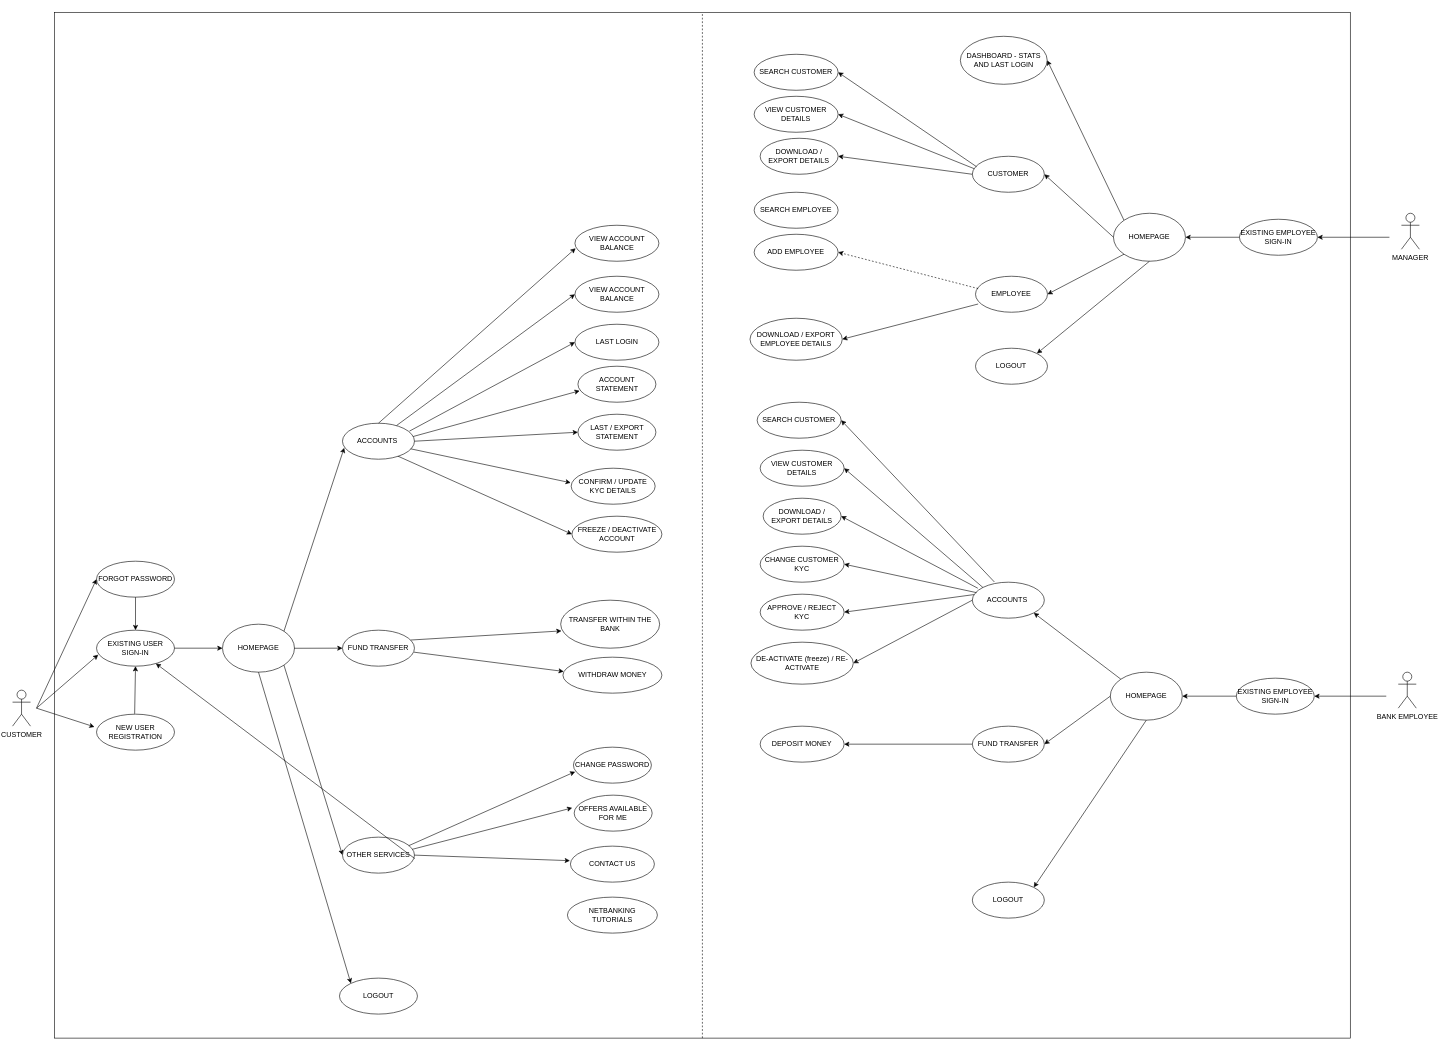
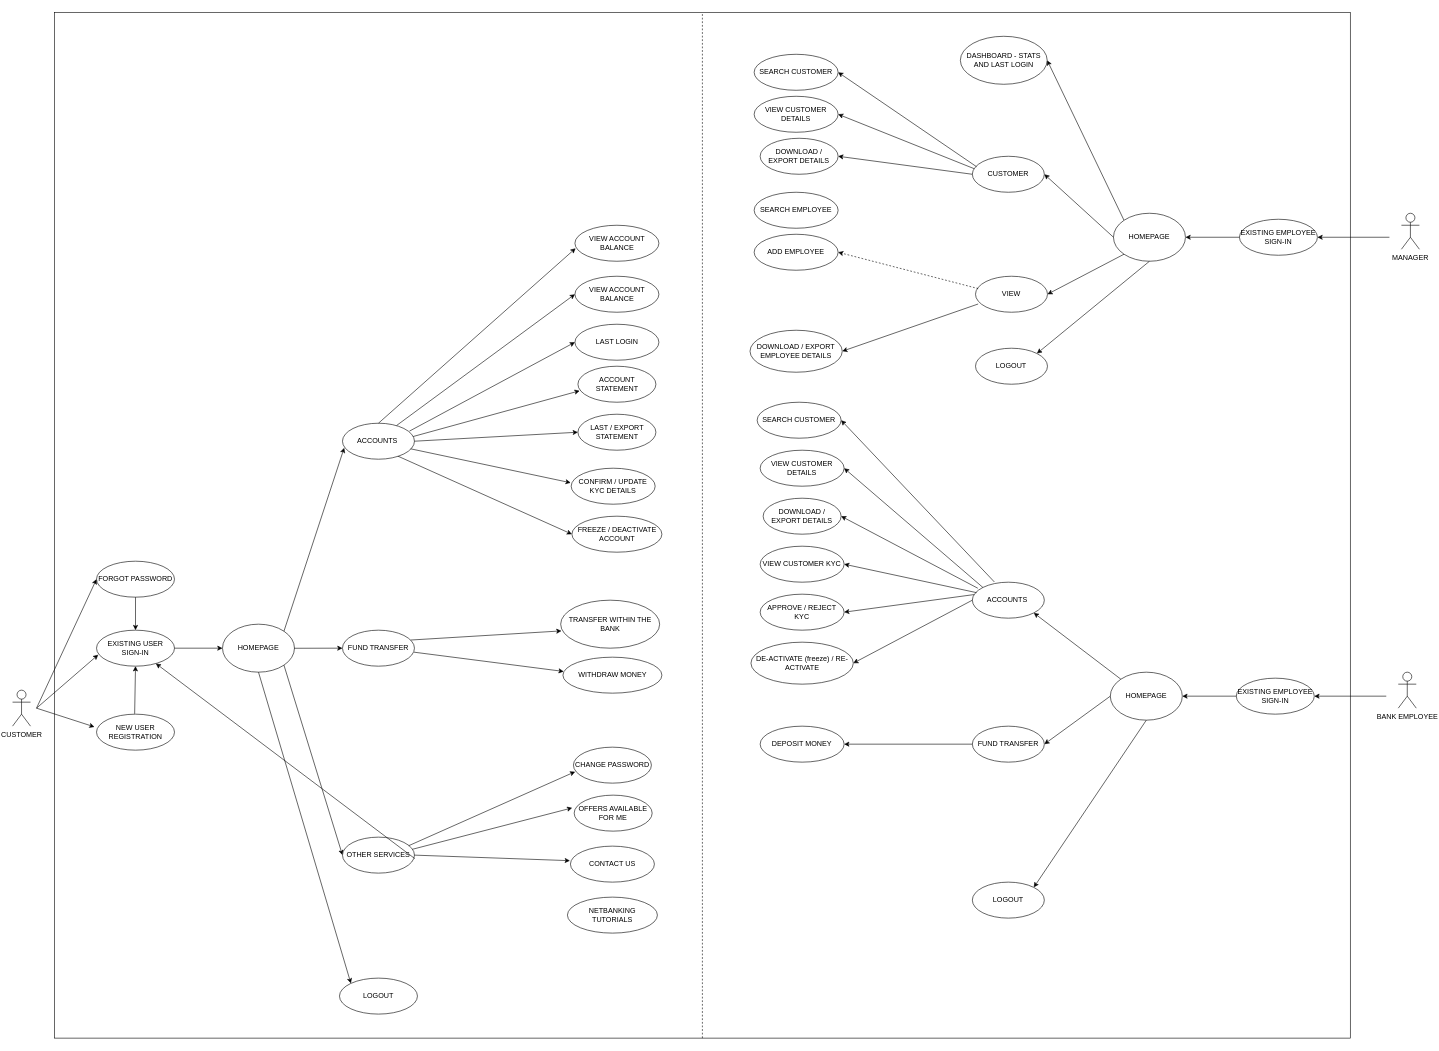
node "EMPLOYEE": label "EMPLOYEE" -> "VIEW"
node "DOWNLOAD / EXPORT EMPLOYEE DETAILS": moved (796, 339) -> (796, 351)
node "CHANGE CUSTOMER KYC": label "CHANGE CUSTOMER KYC" -> "VIEW CUSTOMER KYC"
